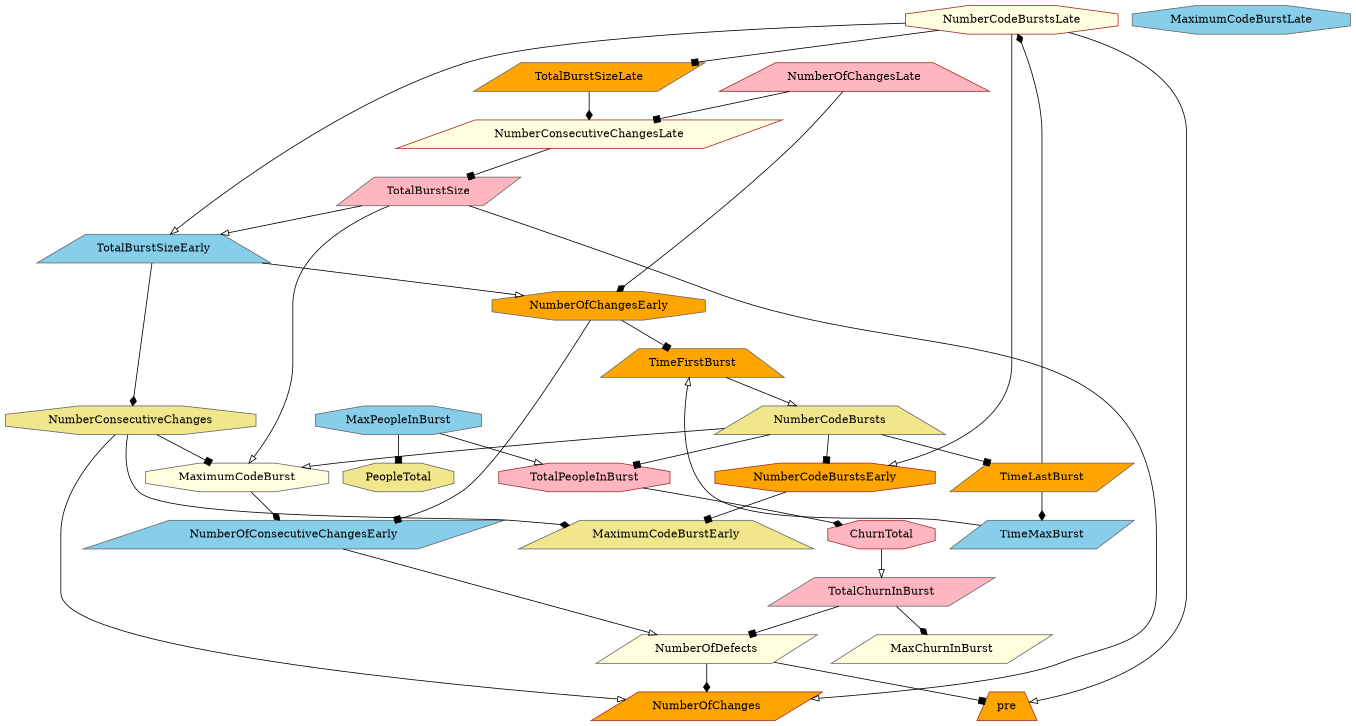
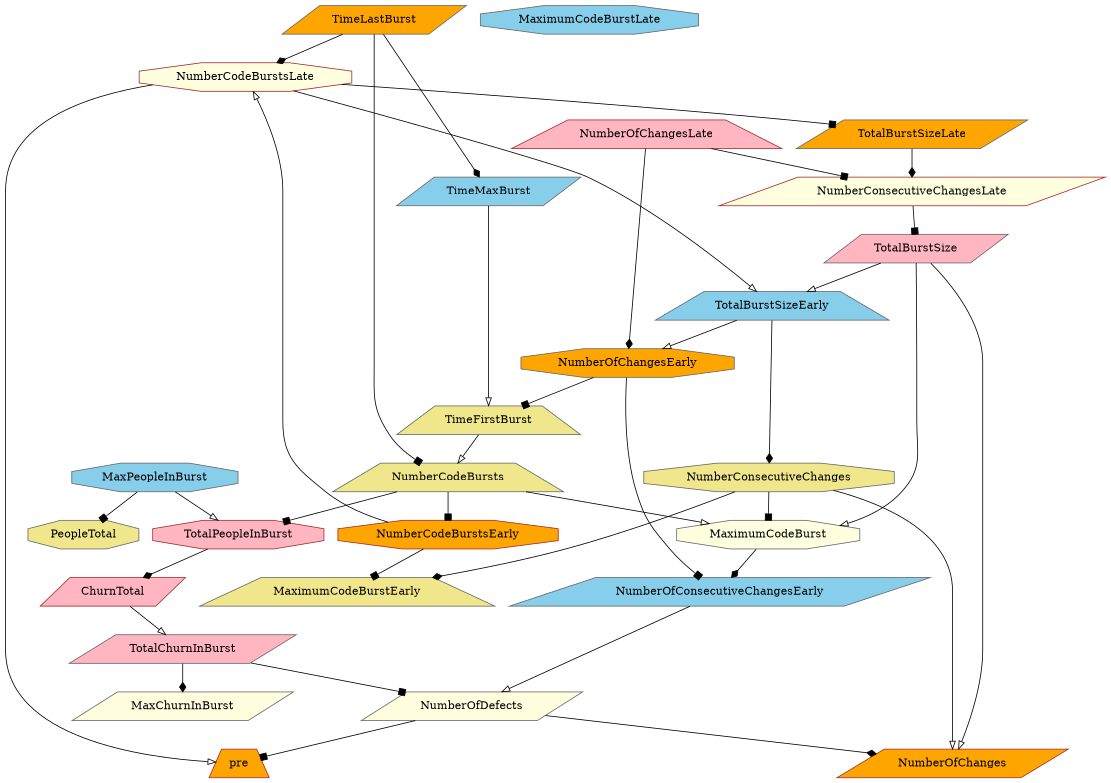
edge "NumberCodeBurstsLate" -> "NumberCodeBurstsEarly": reversed
node "TimeFirstBurst": fillcolor orange -> khaki
edge "NumberCodeBursts" -> "TimeLastBurst": reversed
node "ChurnTotal": shape octagon -> parallelogram
